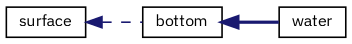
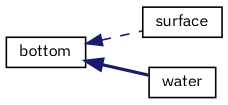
edge "bottom" -> "surface": reversed
